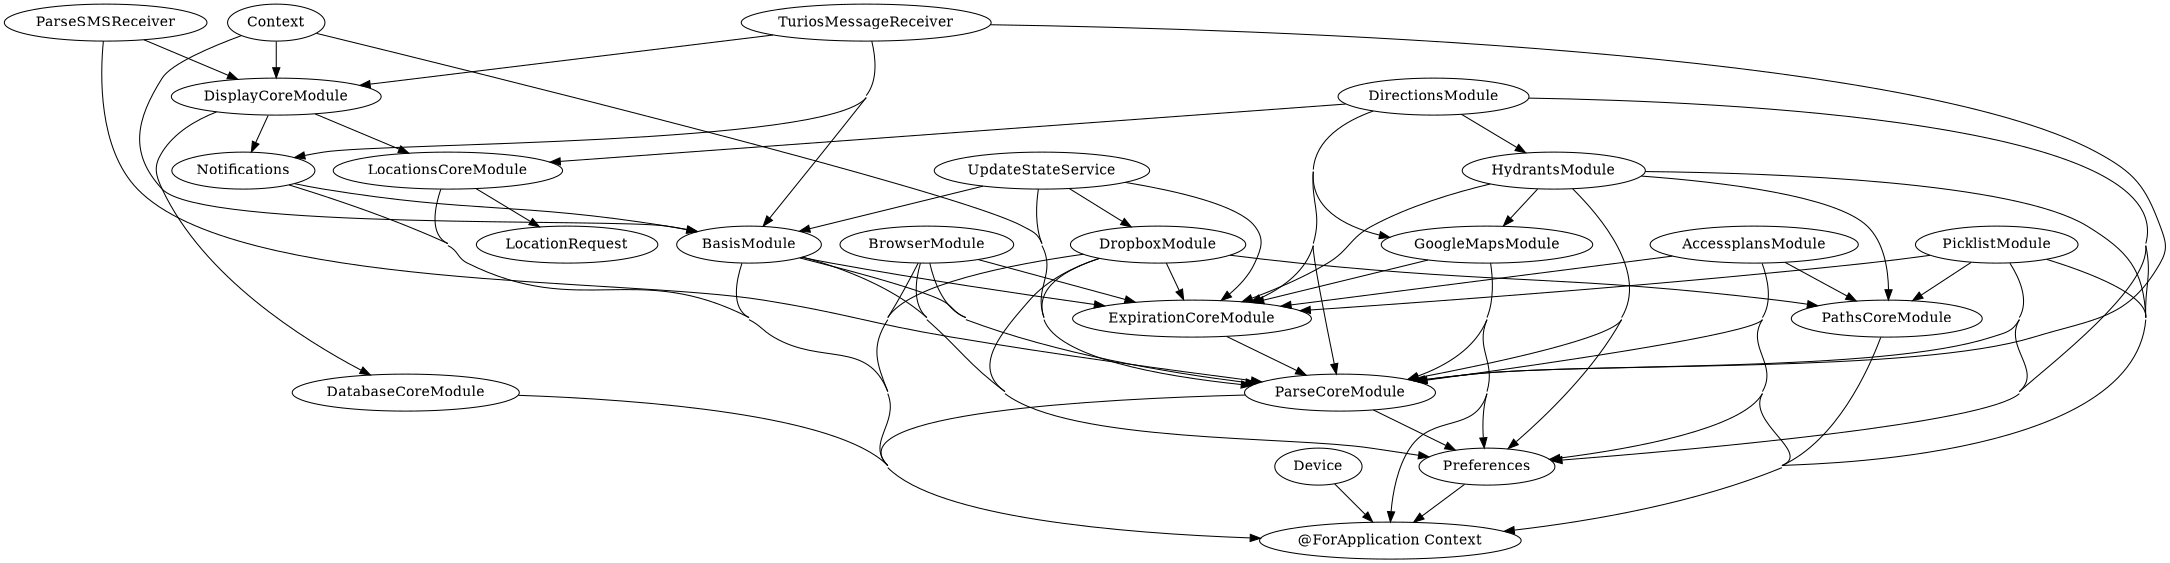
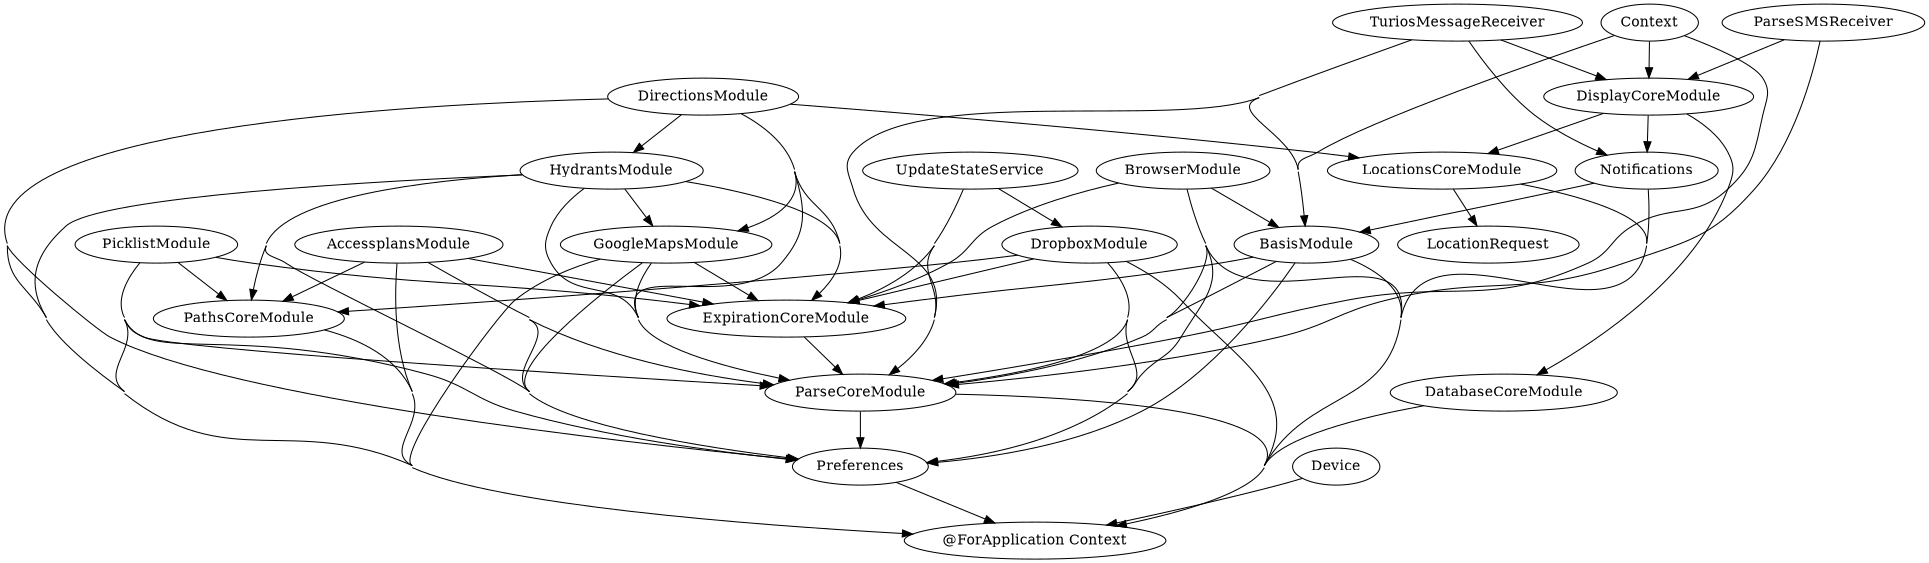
edge "UpdateStateService" -> "BasisModule": now "BrowserModule" -> "BasisModule"
